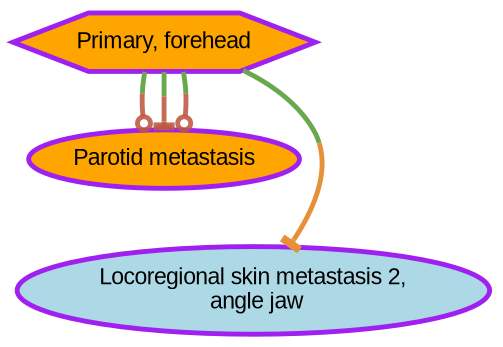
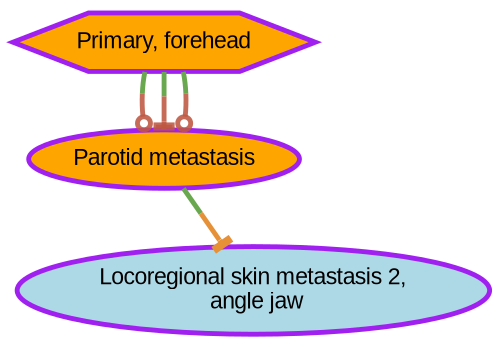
edge "Primary, forehead" -> "Locoregional skin metastasis 2, angle jaw": now "Parotid metastasis" -> "Locoregional skin metastasis 2, angle jaw"
